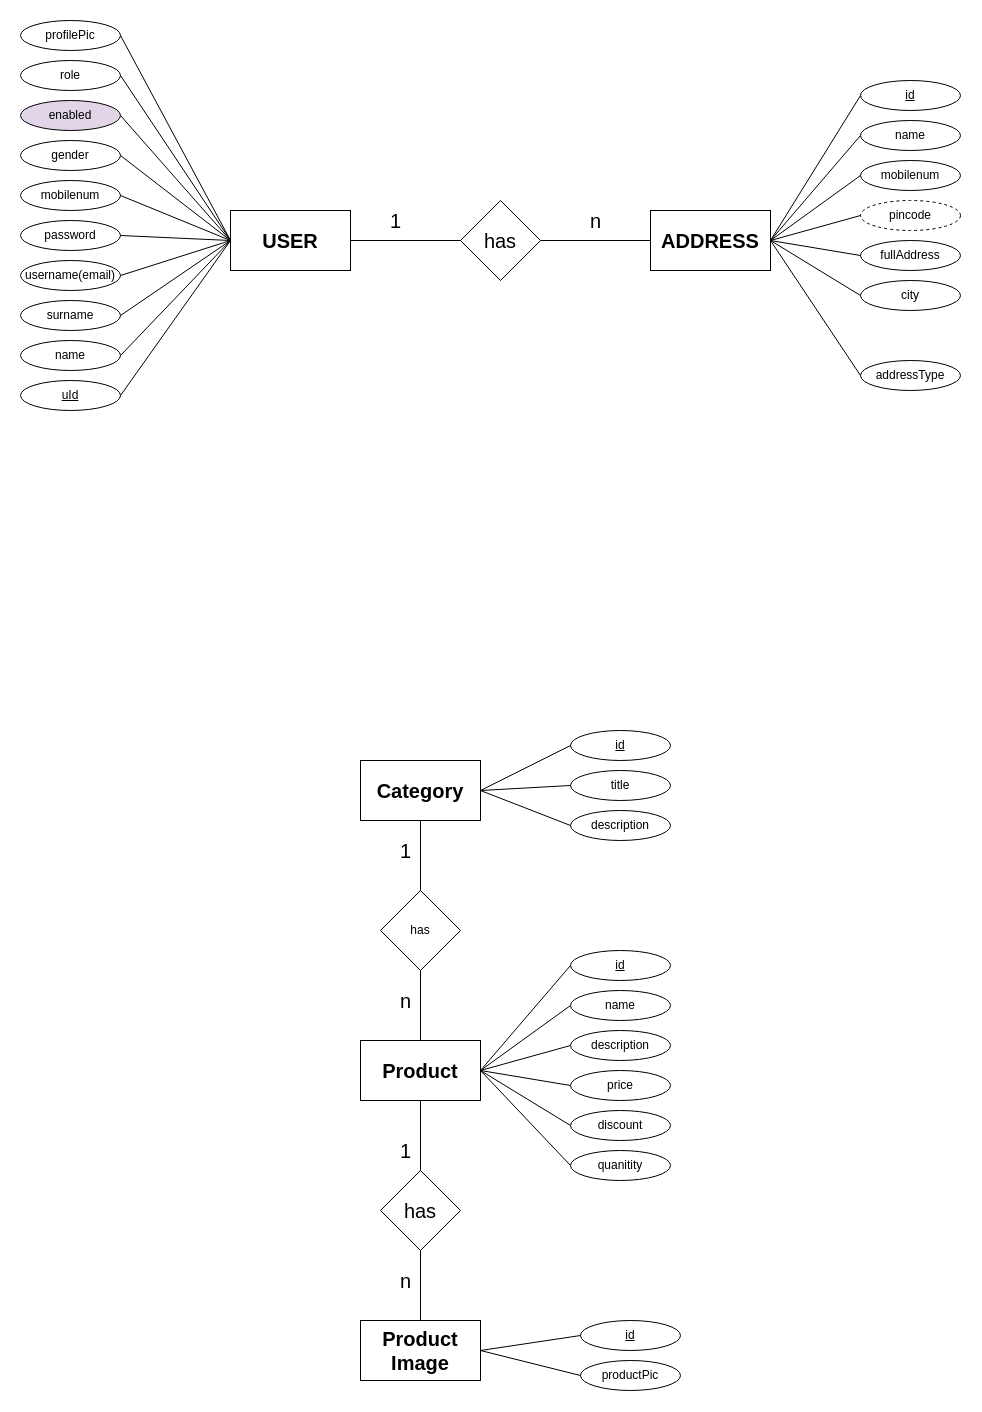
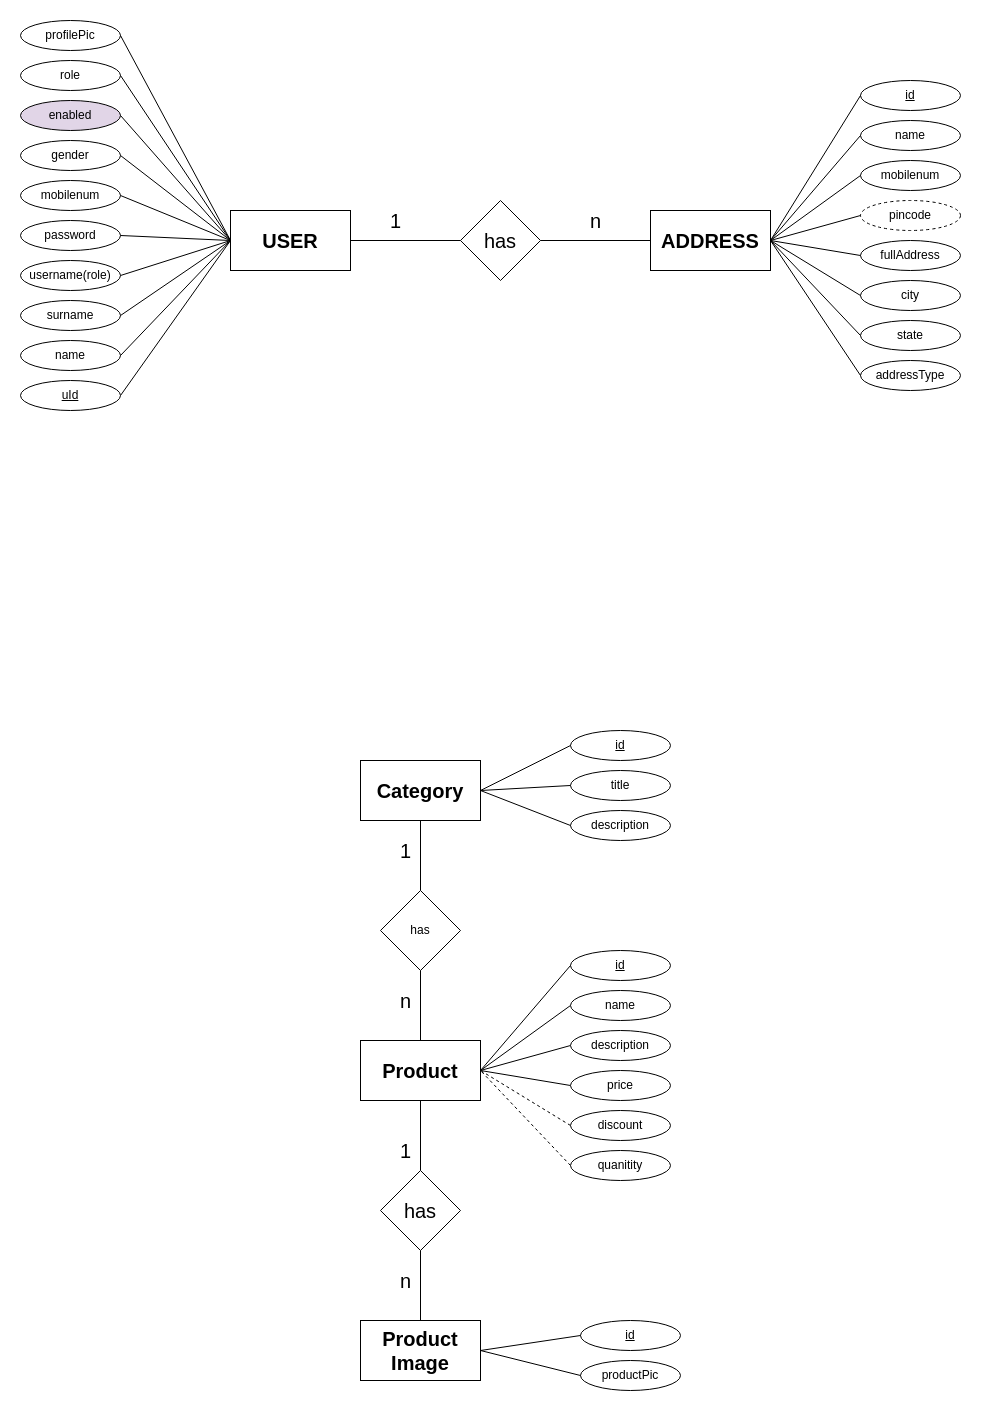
node "username(email)": label "username(email)" -> "username(role)"
edge "ADDRESS" -- "state": added
node "state": added
edge "Product" -- "discount": style solid -> dashed
edge "Product" -- "quanitity": style solid -> dashed
